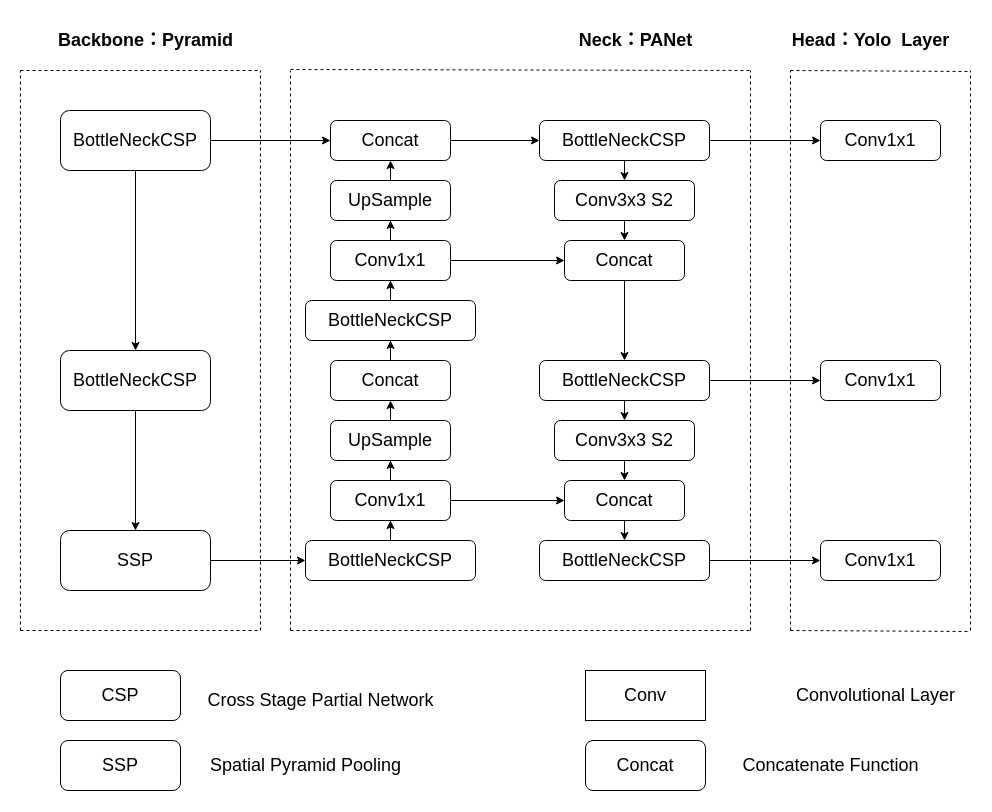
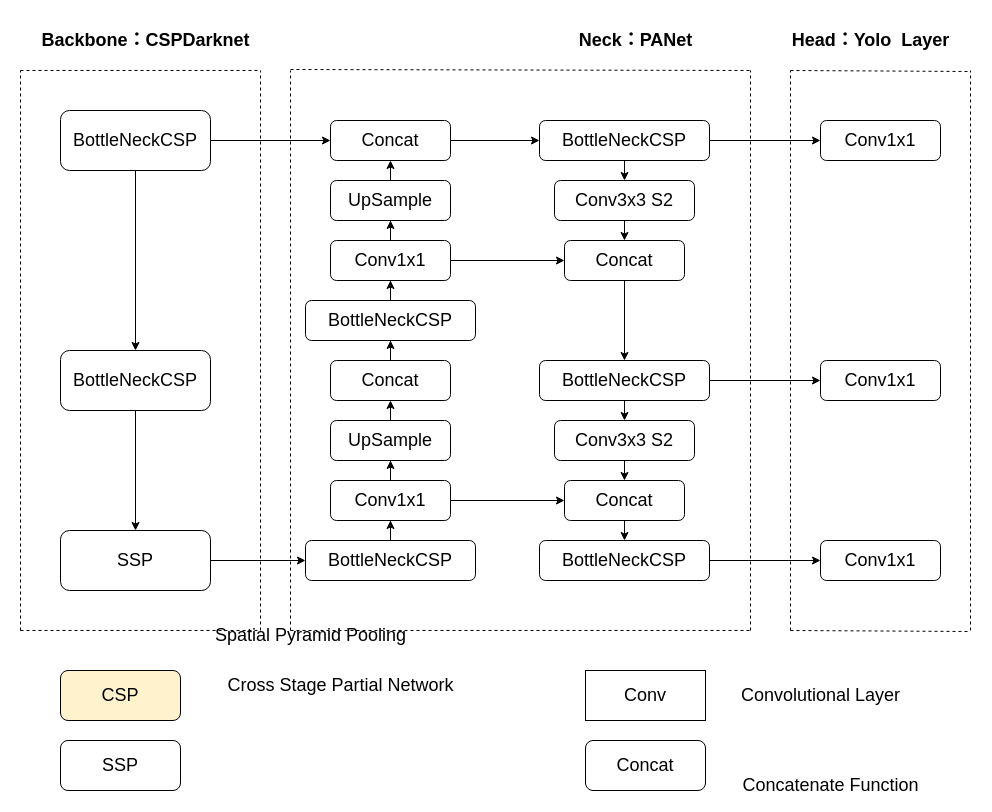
node "Backbone：Pyramid": label "Backbone：Pyramid" -> "Backbone：CSPDarknet"
node "CSP": fillcolor #ffffff -> #fff2cc
node "Convolutional Layer": moved (876, 696) -> (821, 696)
node "Cross Stage Partial Network": moved (321, 701) -> (341, 686)
node "Spatial Pyramid Pooling": moved (306, 766) -> (311, 636)
node "Concatenate Function": moved (831, 766) -> (831, 786)
